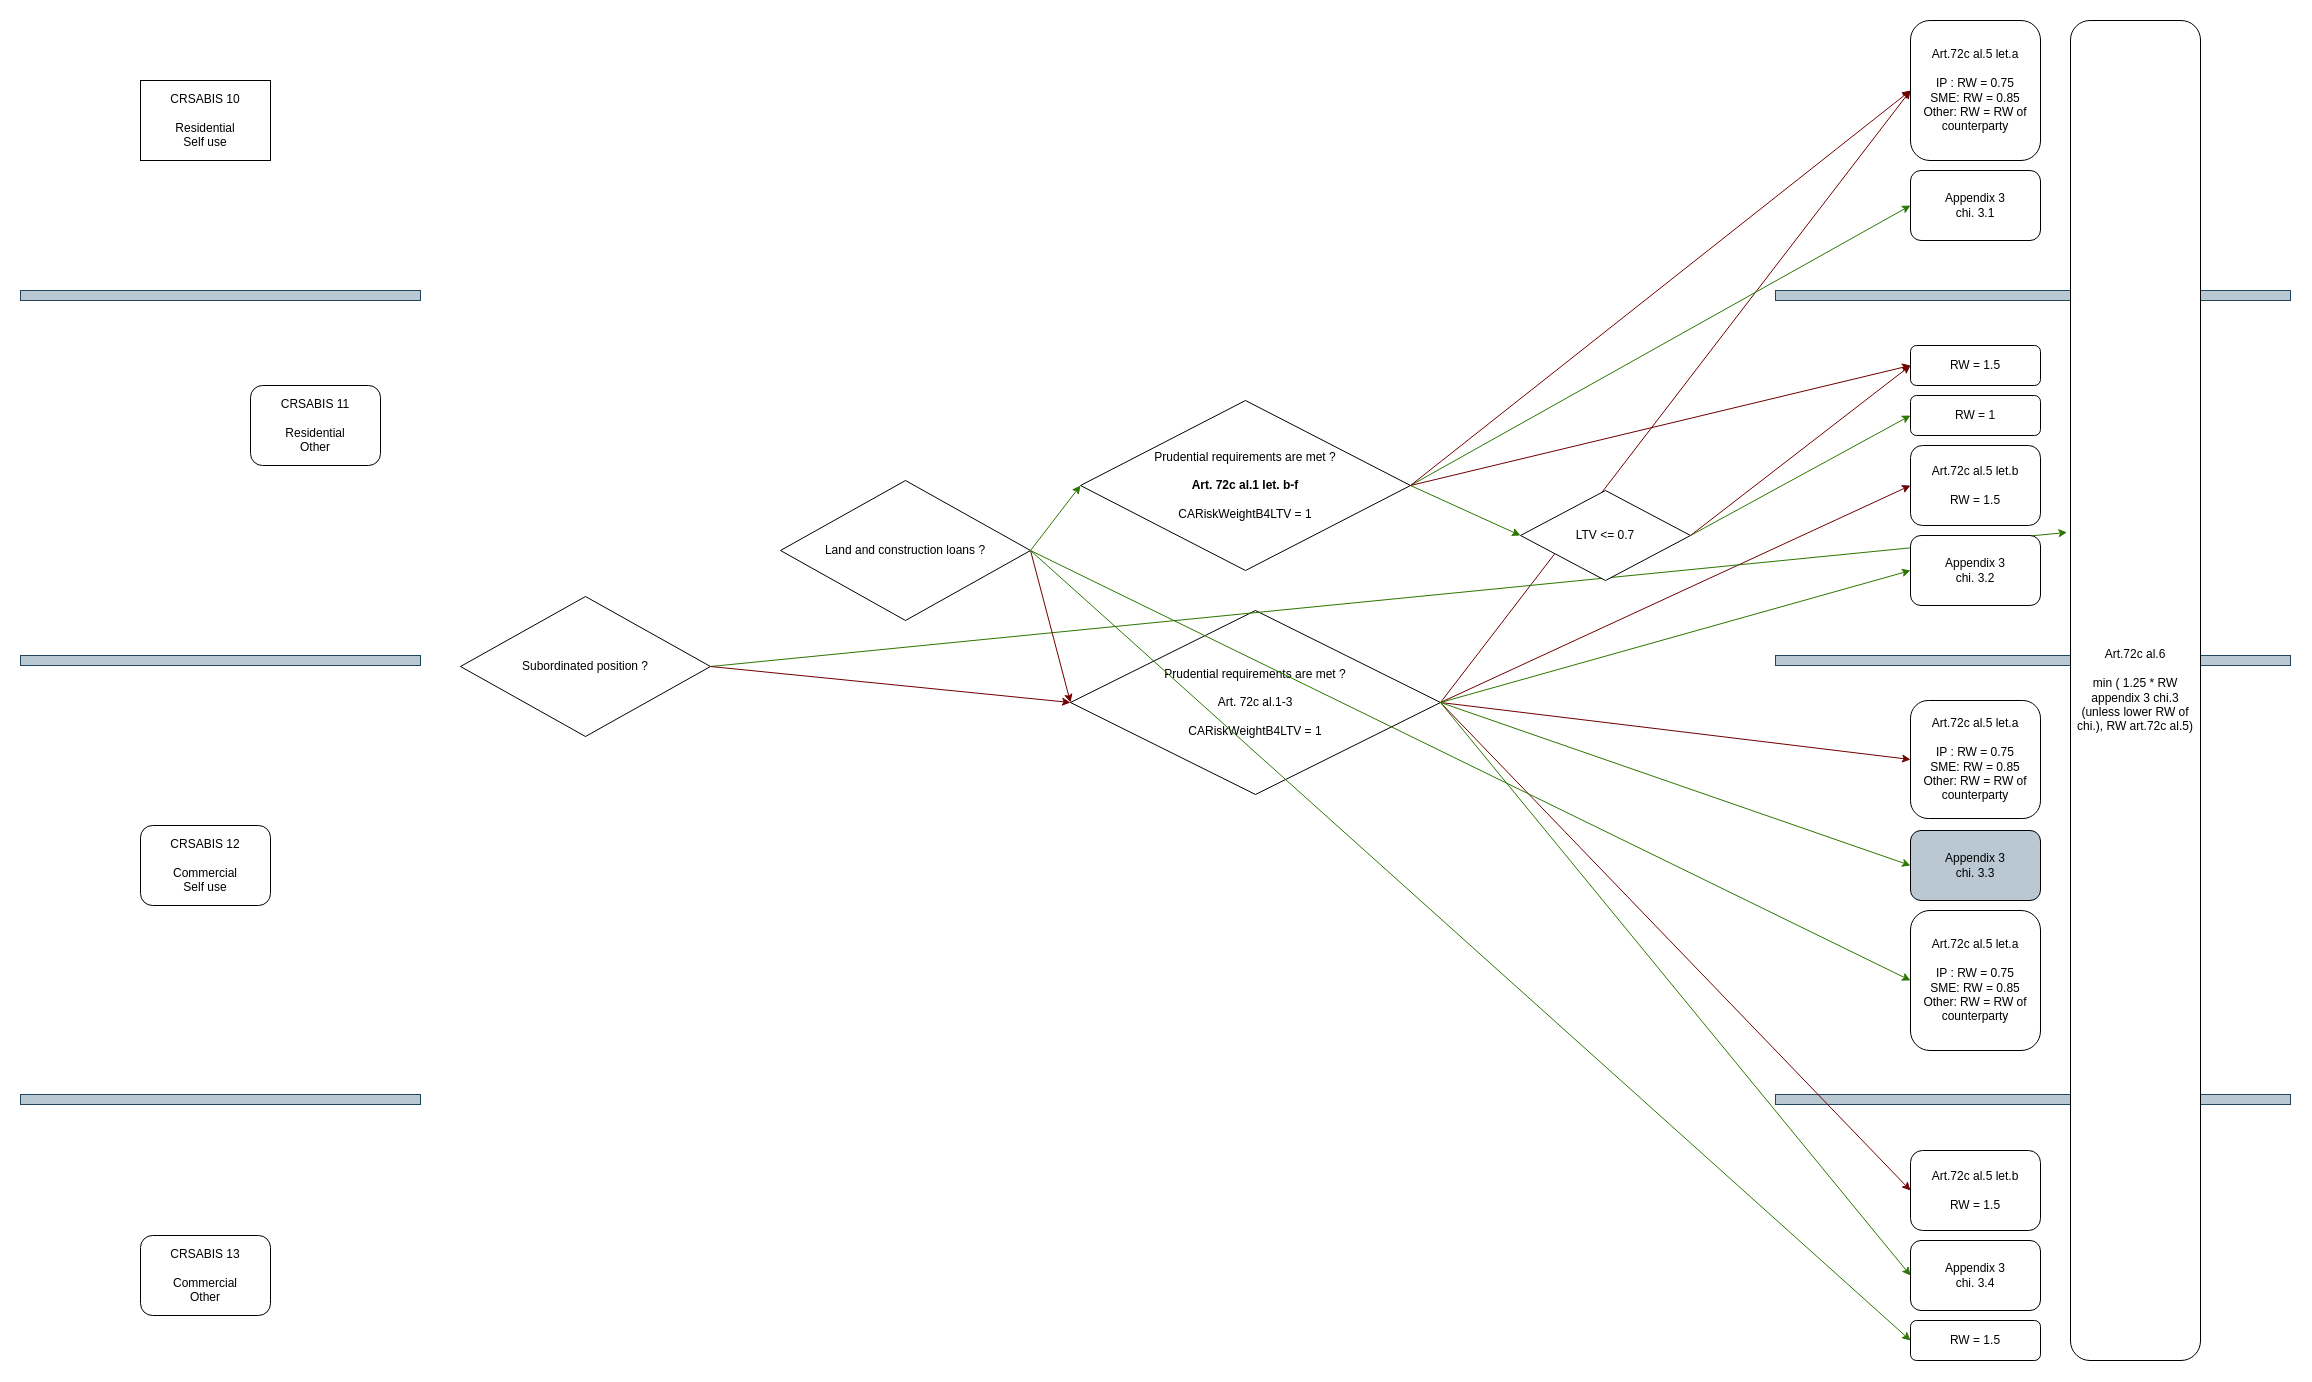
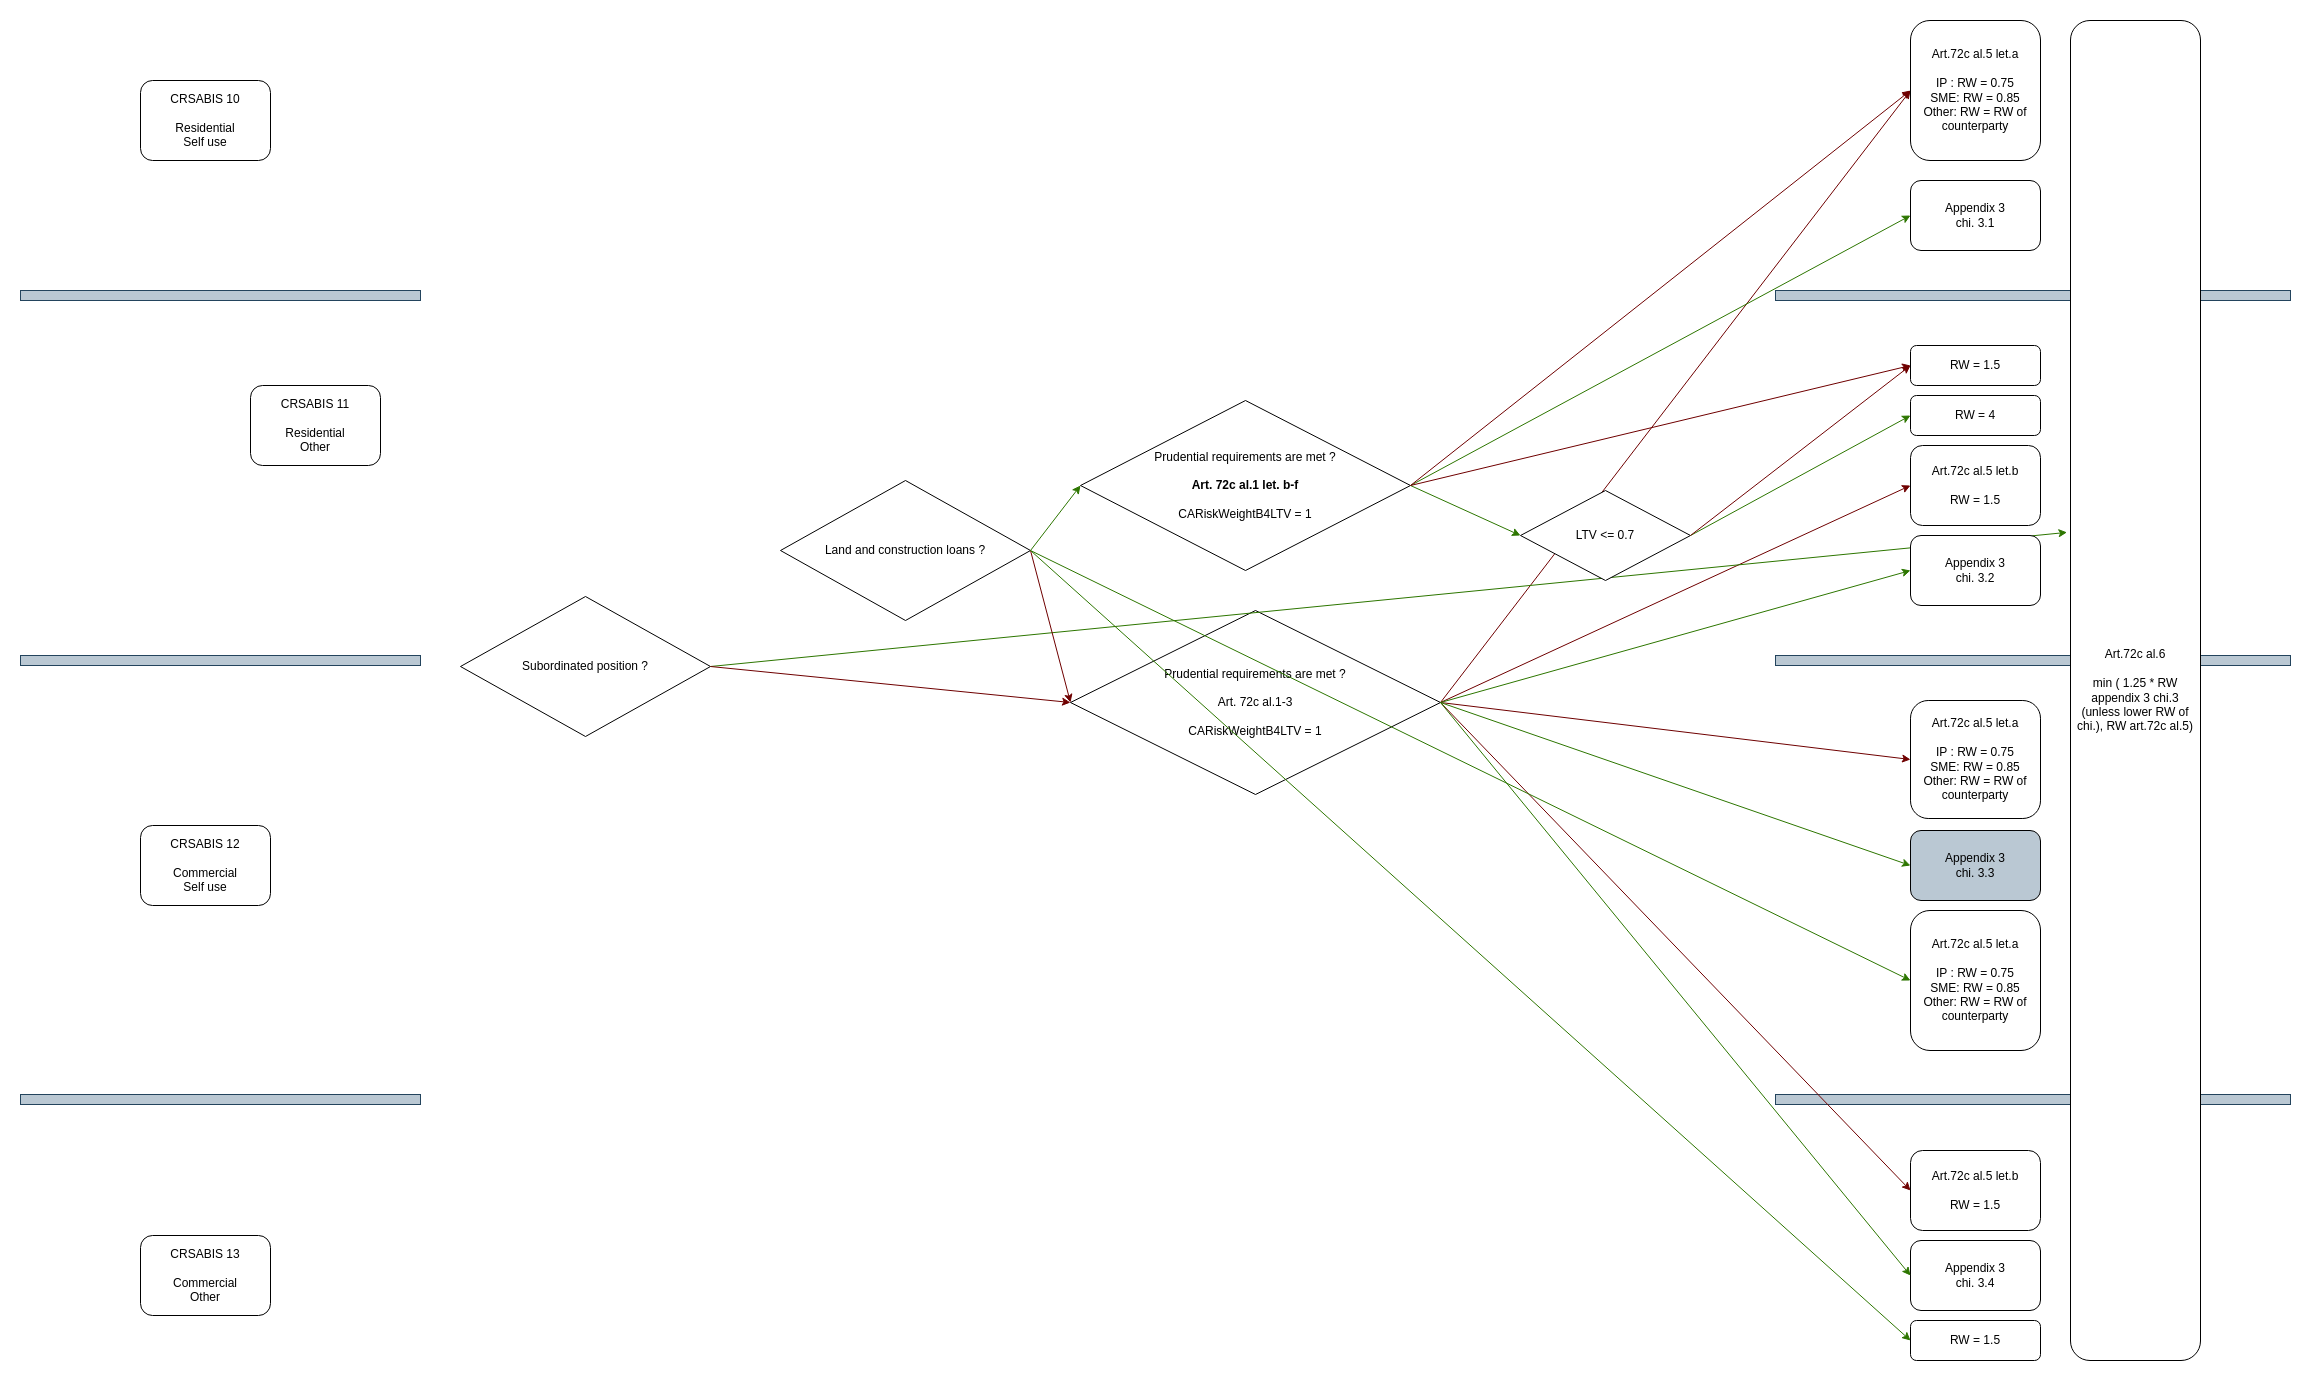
node "CRSABIS 10 Residential Self use": shape rectangle -> rounded rectangle
node "Appendix 3 chi. 3.1": moved (1976, 206) -> (1976, 216)
node "RW = 1": label "RW = 1" -> "RW = 4"
